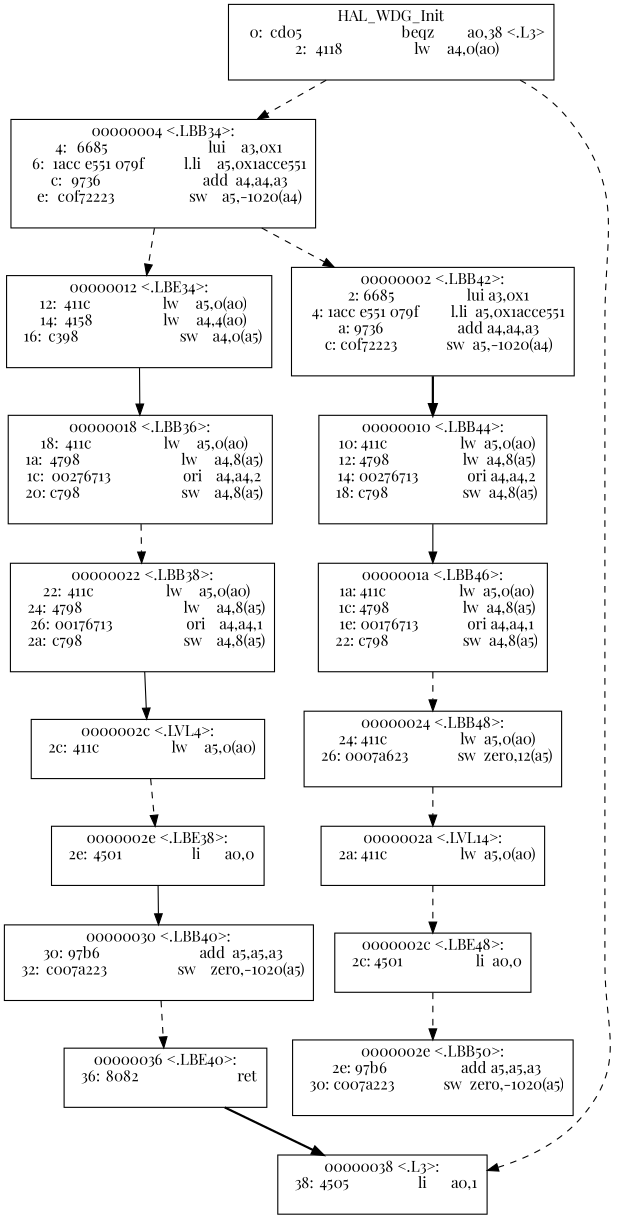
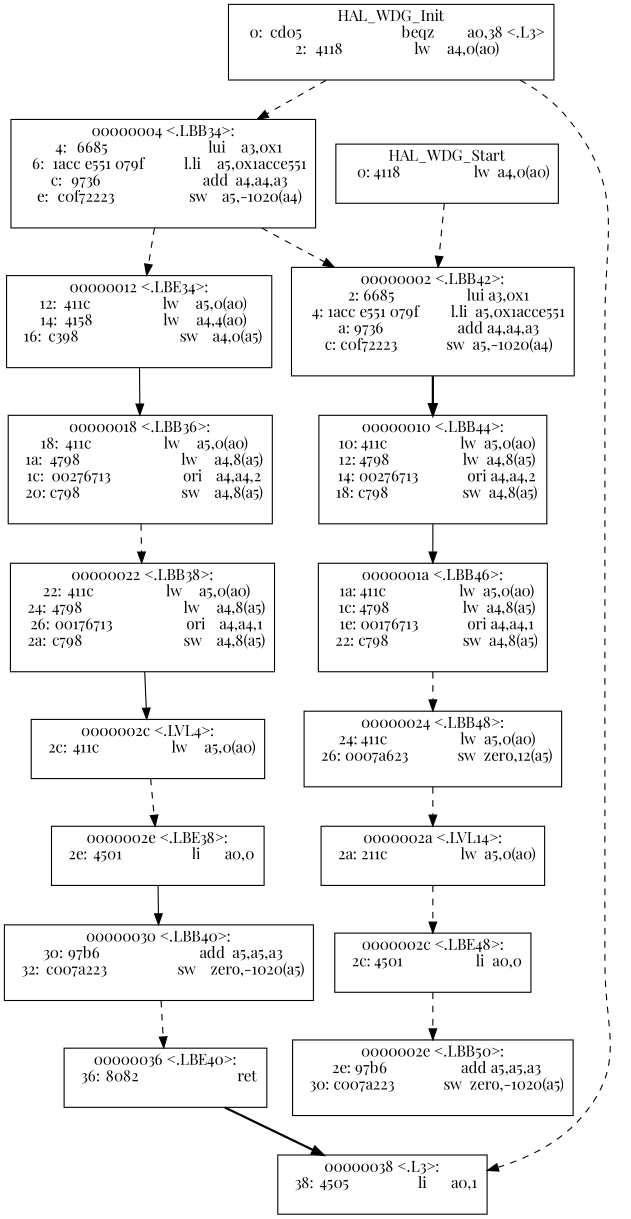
node "HAL_WDG_Start 0: 4118                  lw  a4,0(a0)": added
node "0000002a <.LVL14>: 2a: 411c                  lw  a5,0(a0)": label "0000002a <.LVL14>: 2a: 411c                  lw  a5,0(a0)" -> "0000002a <.LVL14>: 2a: 211c                  lw  a5,0(a0)"
